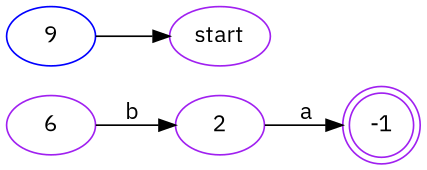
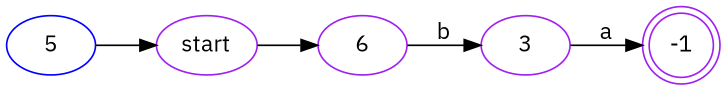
node "9": label "9" -> "5"
edge "start" -> "6": added
node "2": label "2" -> "3"
